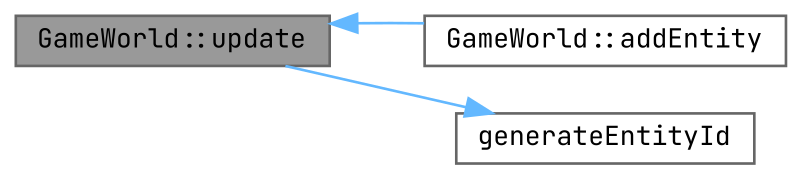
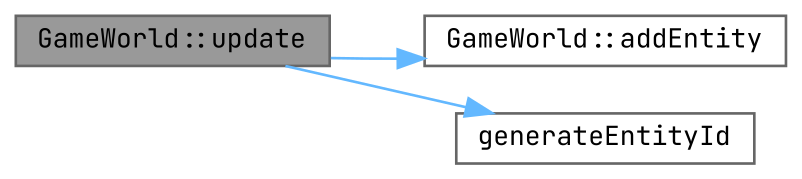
edge "GameWorld::addEntity" -> "GameWorld::update": reversed
